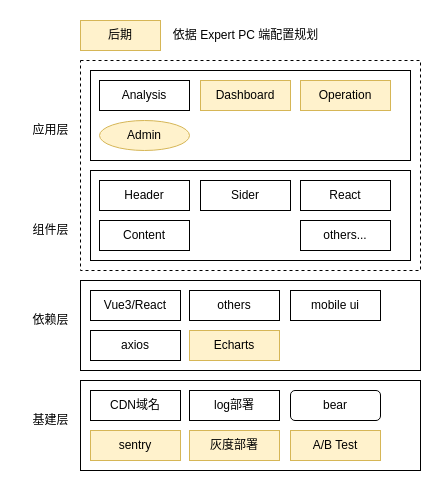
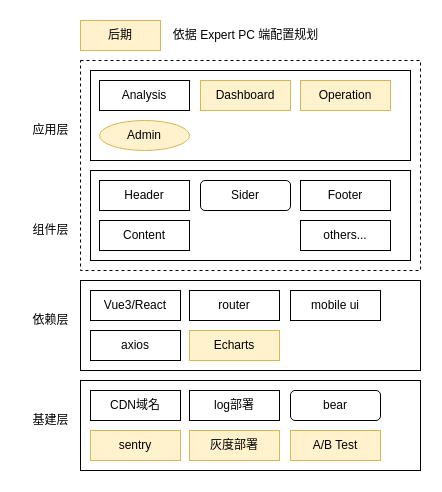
node "Sider": shape rectangle -> rounded rectangle
node "React": label "React" -> "Footer"
node "others": label "others" -> "router"
